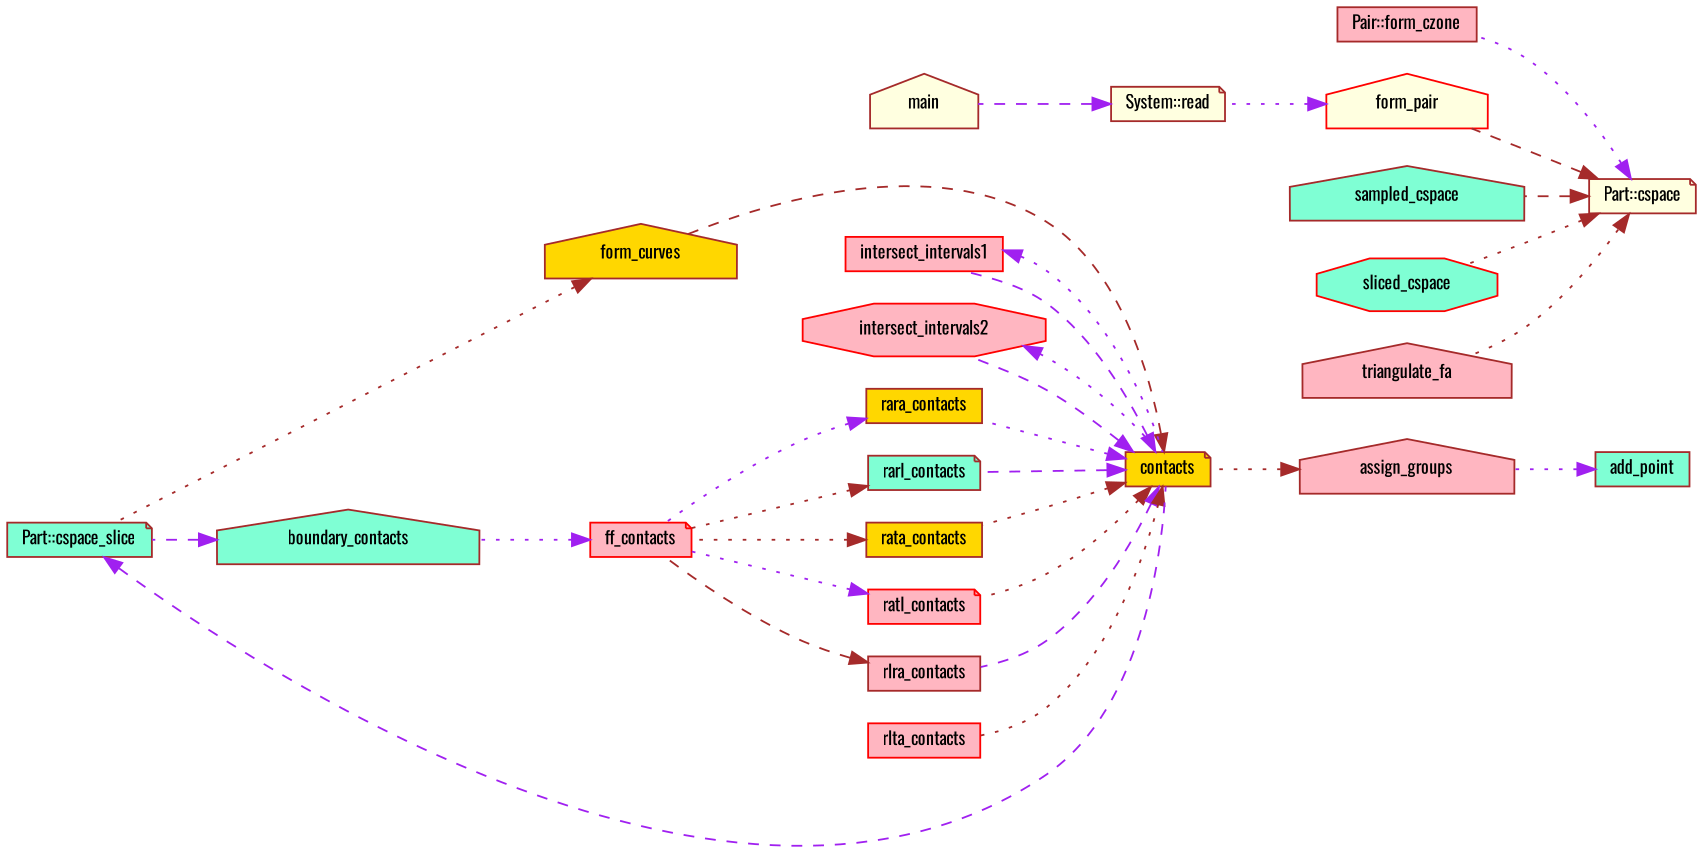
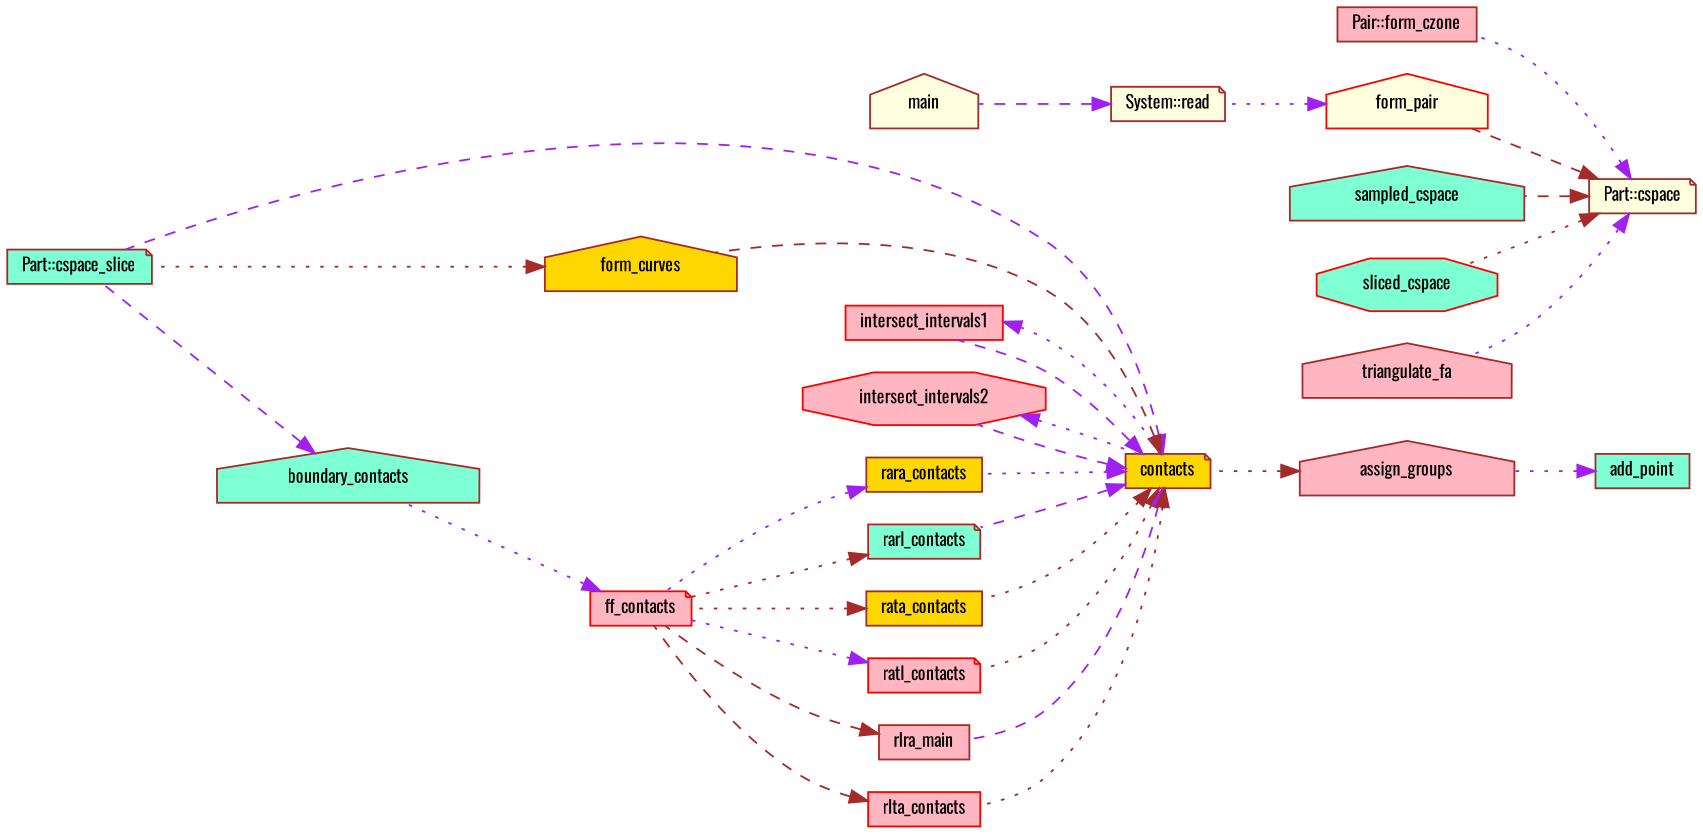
edge "triangulate_fa" -> "Part::cspace": color brown -> purple
node "rlra_contacts": label "rlra_contacts" -> "rlra_main"
edge "ff_contacts" -> "rlta_contacts": added
edge "contacts" -> "Part::cspace_slice": reversed
